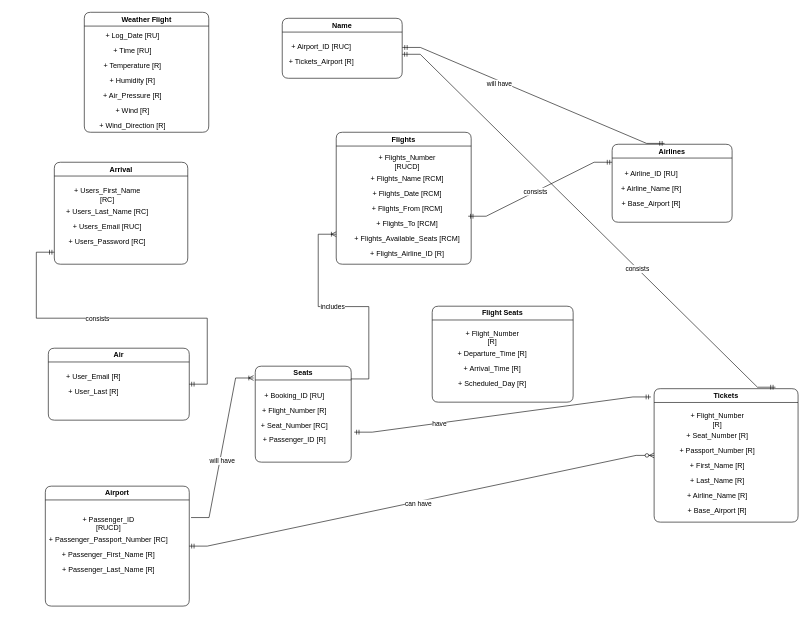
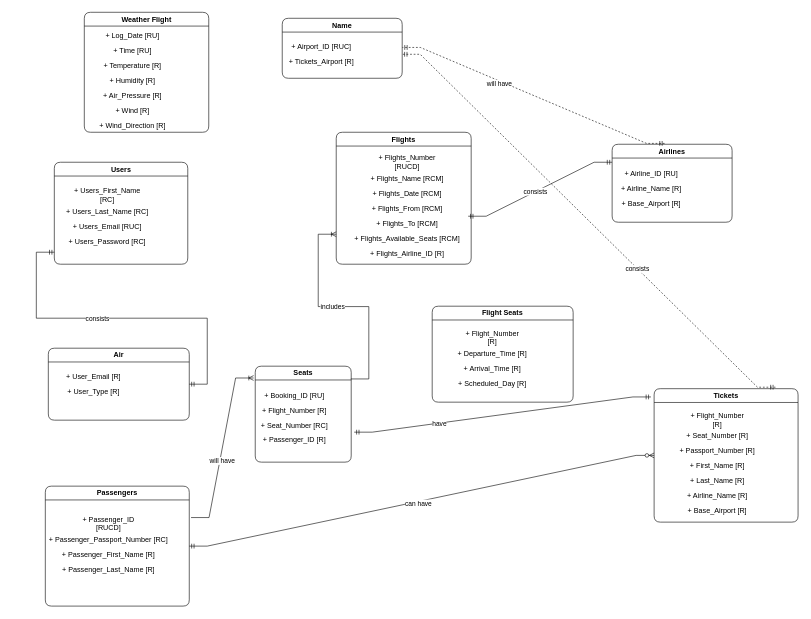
edge "+ Airport_ID [RUC] + Tickets_Airport [R]" -- "Airlines": style solid -> dashed
edge "+ Airport_ID [RUC] + Tickets_Airport [R]" -- "Tickets": style solid -> dashed
node "Arrival": label "Arrival" -> "Users"
node "+ User_Email [R] + User_Last [R]": label "+ User_Email [R] + User_Last [R]" -> "+ User_Email [R] + User_Type [R]"
node "Airport": label "Airport" -> "Passengers"
